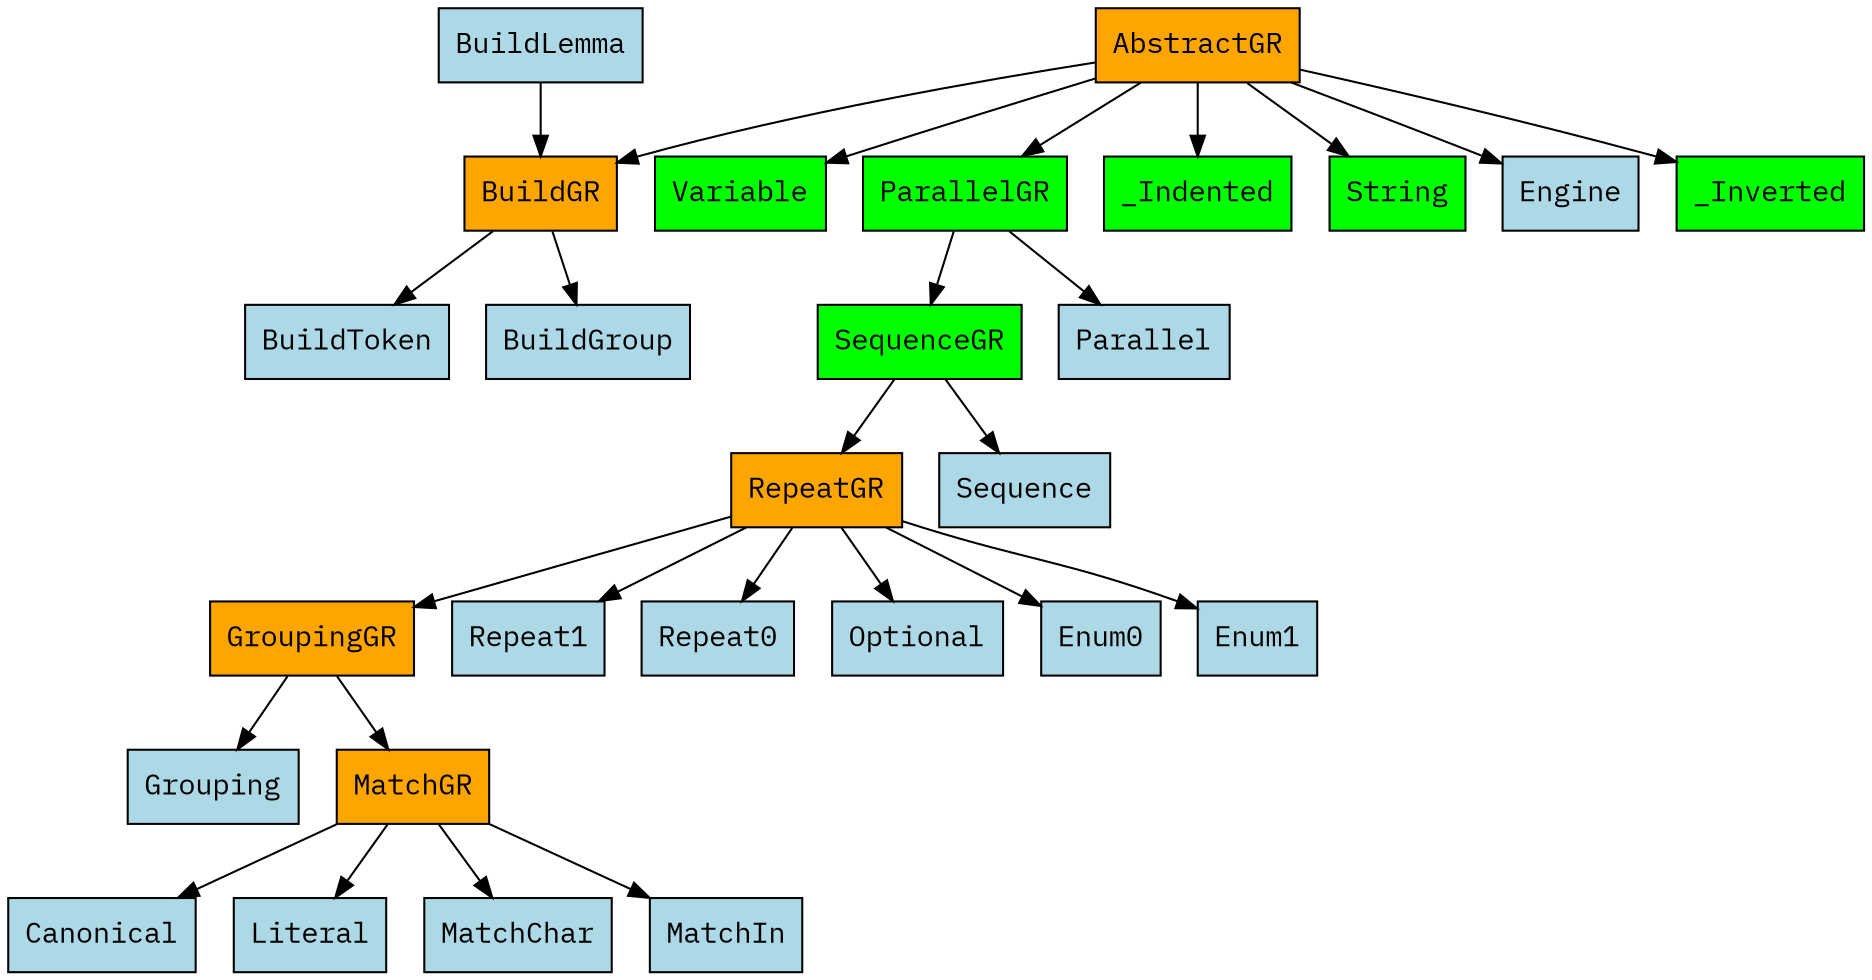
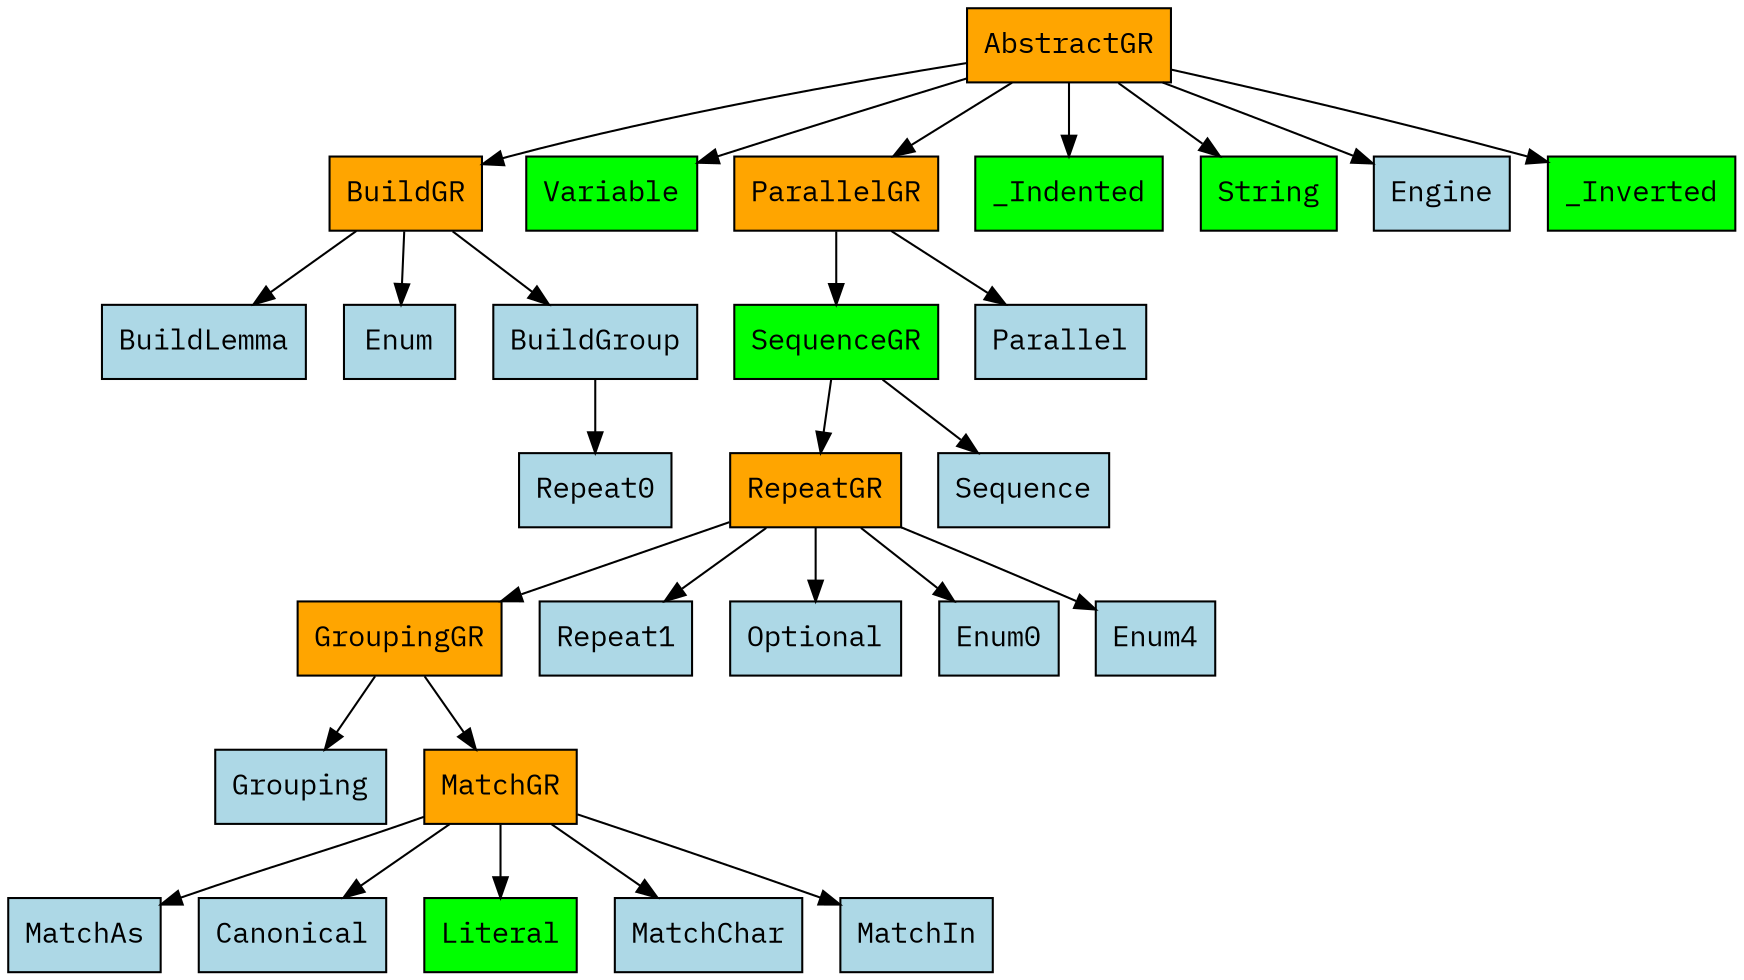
edge "BuildLemma" -> "BuildGR": reversed
node "ParallelGR": fillcolor lime -> orange
node "BuildToken": label "BuildToken" -> "Enum"
edge "RepeatGR" -> "Repeat0": now "BuildGroup" -> "Repeat0"
node "Enum1": label "Enum1" -> "Enum4"
node "MatchAs": added
node "Literal": fillcolor lightblue -> lime
